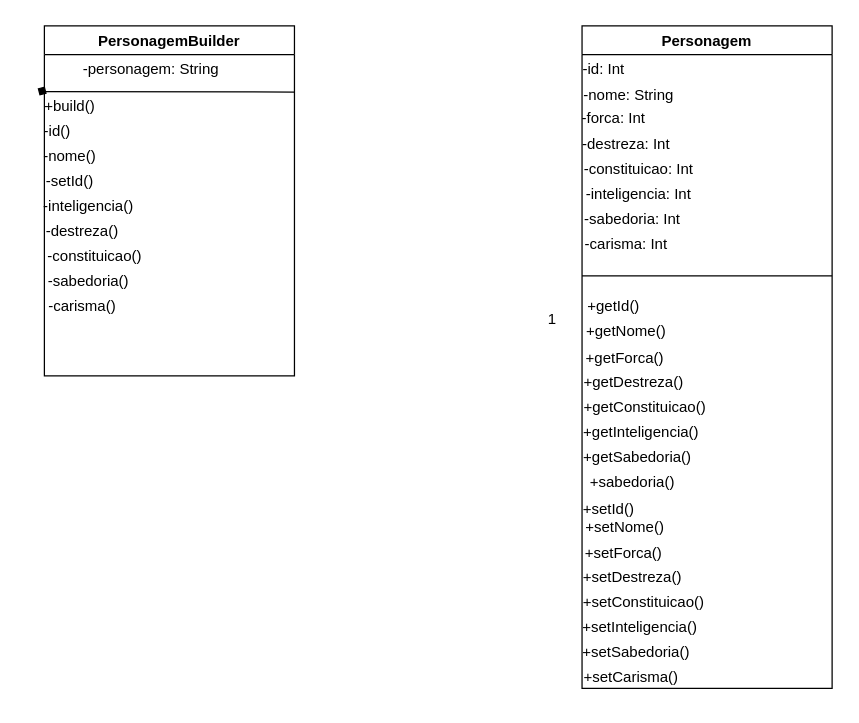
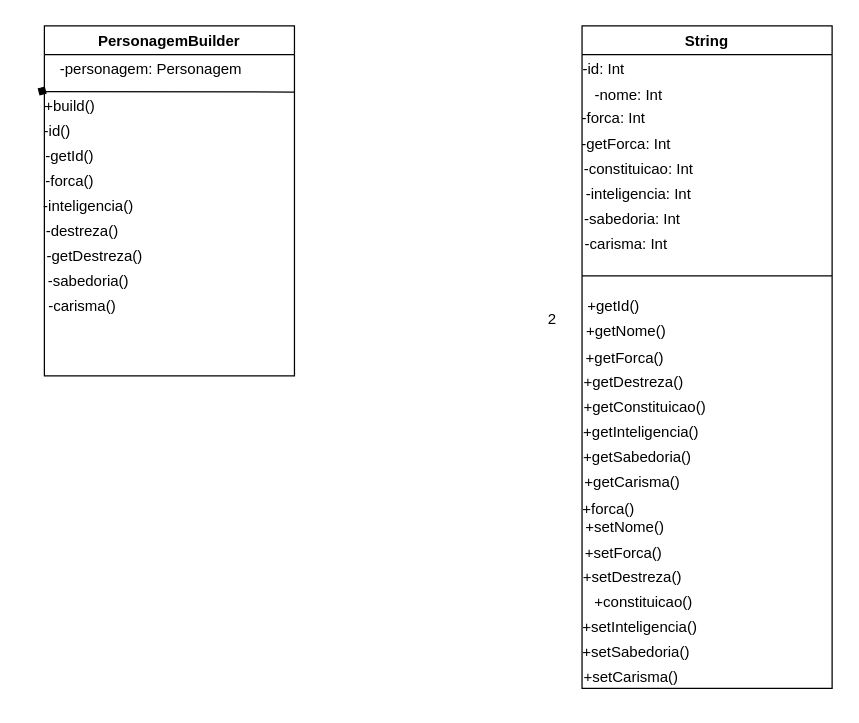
node "Personagem": label "Personagem" -> "String"
node "-personagem: String": label "-personagem: String" -> "-personagem: Personagem"
node "-nome: String": label "-nome: String" -> "-nome: Int"
node "-destreza: Int": label "-destreza: Int" -> "-getForca: Int"
node "-nome()": label "-nome()" -> "-getId()"
node "-setId()": label "-setId()" -> "-forca()"
node "-constituicao()": label "-constituicao()" -> "-getDestreza()"
node "1": label "1" -> "2"
node "+sabedoria()": label "+sabedoria()" -> "+getCarisma()"
node "+setId()": label "+setId()" -> "+forca()"
node "+setConstituicao()": label "+setConstituicao()" -> "+constituicao()"
